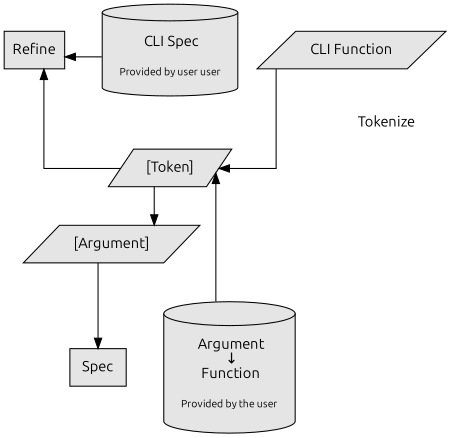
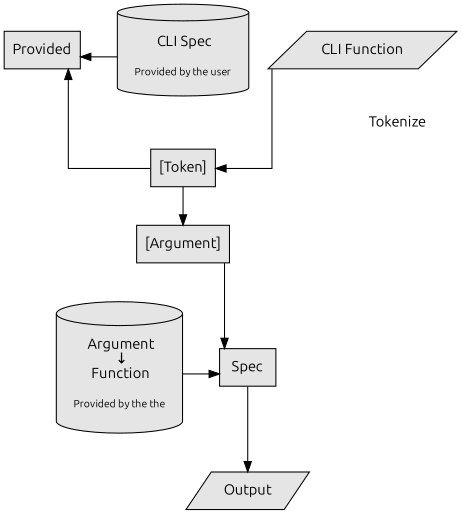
node "Refine": label "Refine" -> "Provided"
node "CLI Spec": text "Provided by user user" -> "Provided by the user"
node "[Token]": shape parallelogram -> box
edge "Argument" -> "[Token]": now "Argument" -> "Spec"
node "[Argument]": shape parallelogram -> box
node "Argument": text "Provided by the user" -> "Provided by the the"
node "Output": added
